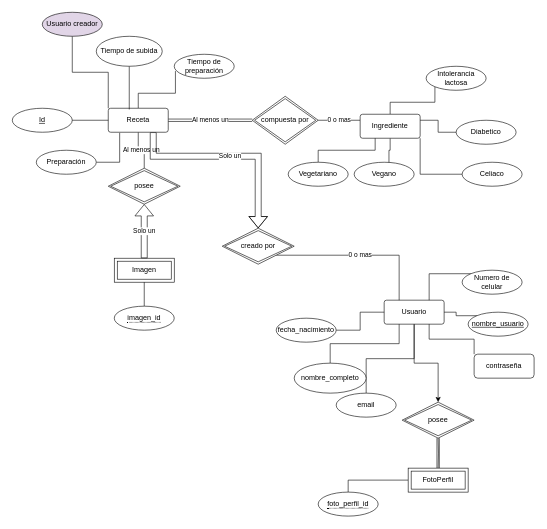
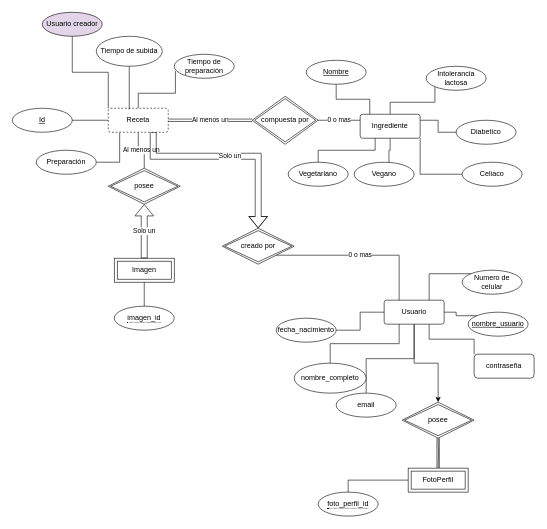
node "Nombre": added
edge "Nombre" -- "Ingrediente": added
node "Receta": style solid -> dashed
